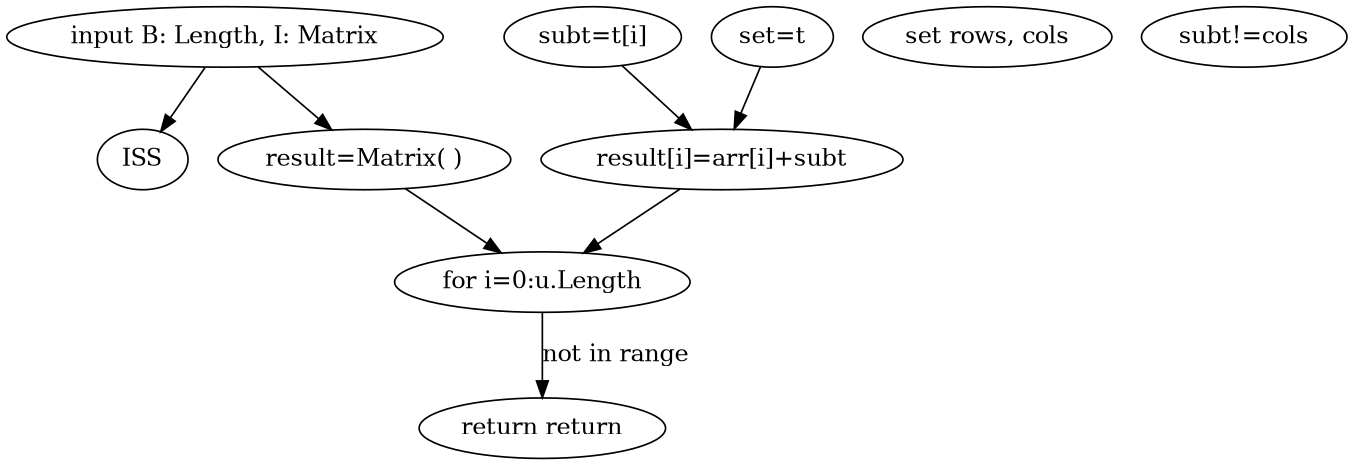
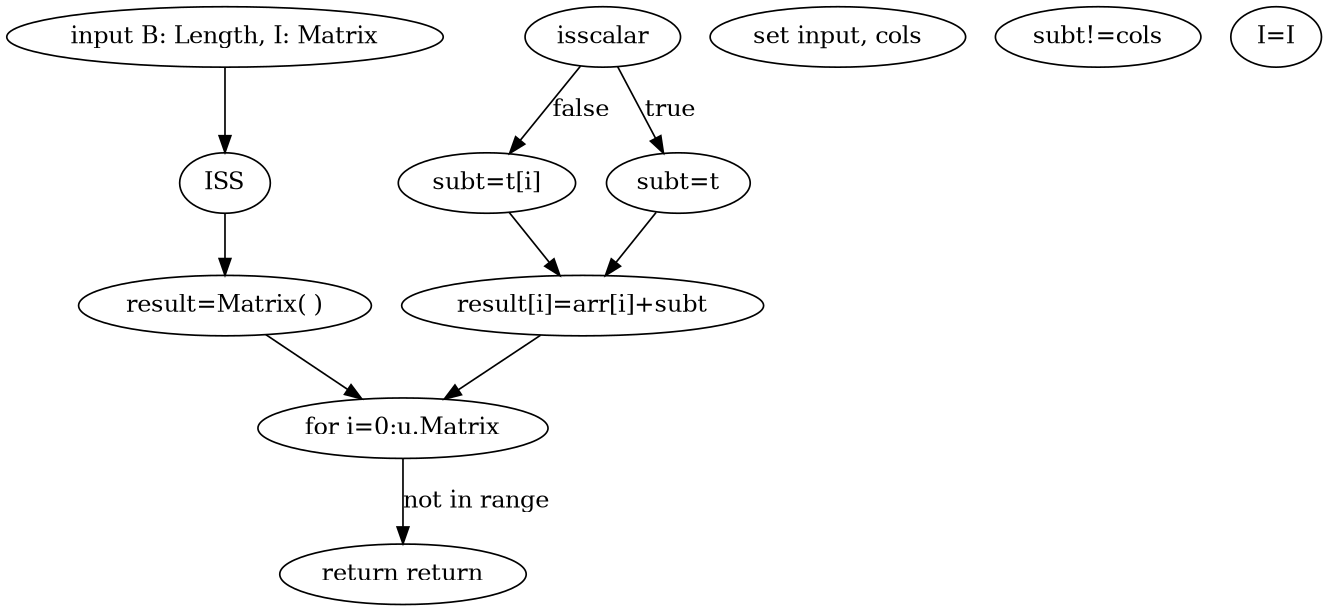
node "isscalar": added
node "set=t": label "set=t" -> "subt=t"
node "set rows, cols": label "set rows, cols" -> "set input, cols"
node "I=I": added
edge "input B: Length, I: Matrix" -> "result=Matrix( )": now "ISS" -> "result=Matrix( )"
node "for i=0:u.Length": label "for i=0:u.Length" -> "for i=0:u.Matrix"
